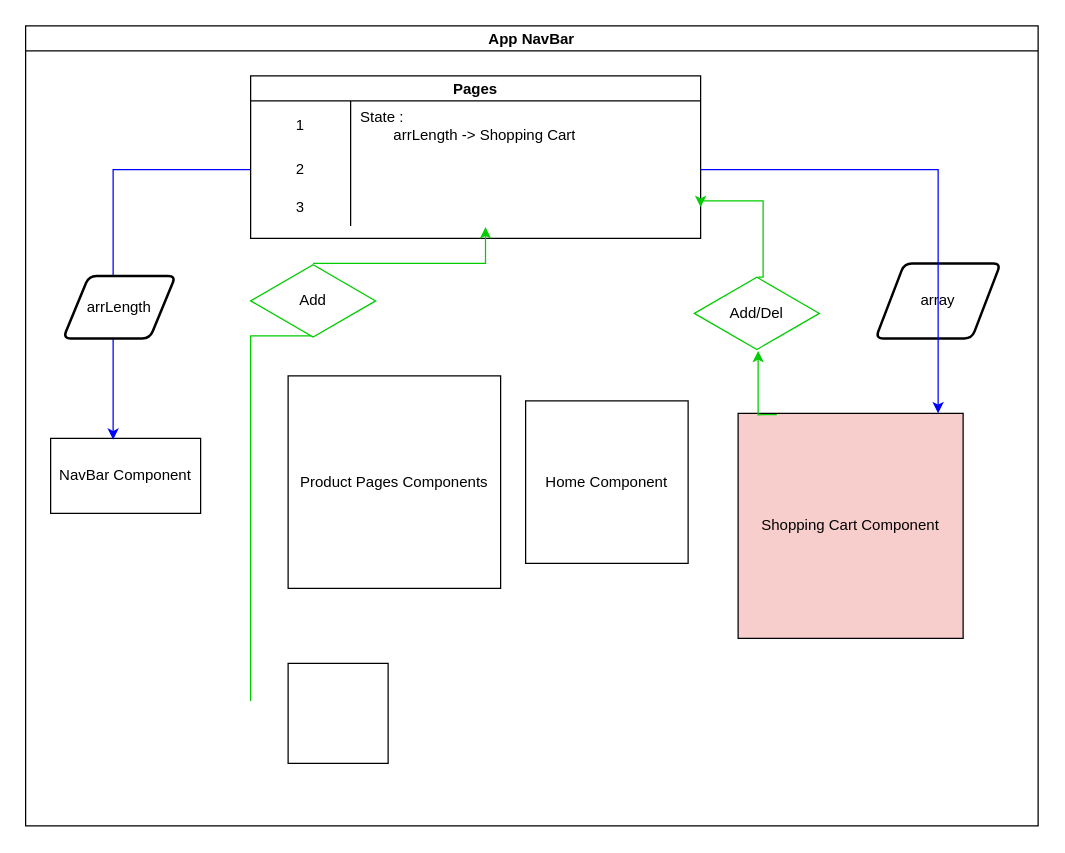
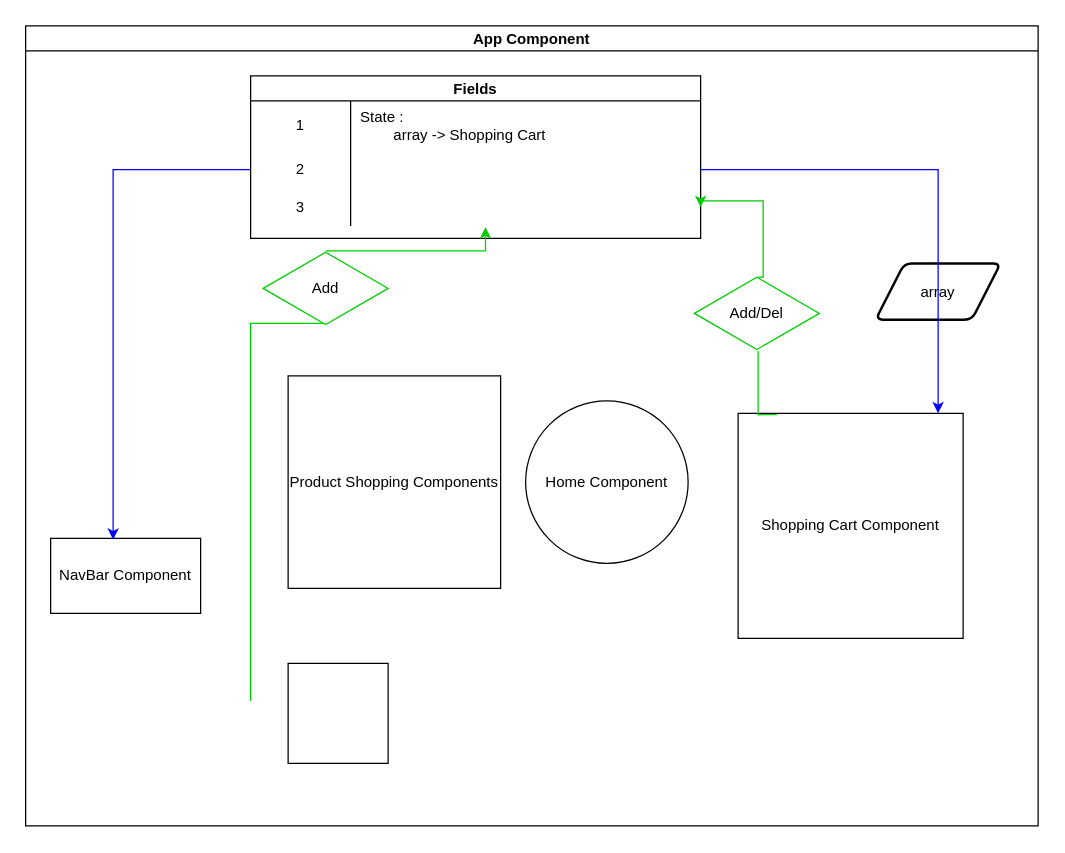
node "App NavBar": label "App NavBar" -> "App Component"
node "Pages": label "Pages" -> "Fields"
node "State : arrLength -> Shopping Cart": label "State : arrLength -> Shopping Cart" -> "State : array -> Shopping Cart"
node "Add": moved (313, 301) -> (326, 288)
node "array": size 125x75 -> 125x56
node "arrLength": removed
edge "Shopping Cart Component" -> "Add/Del": arrowhead classic -> none
node "NavBar Component": moved (126, 476) -> (126, 576)
node "Product Pages Components": label "Product Pages Components" -> "Product Shopping Components"
node "Home Component": shape rectangle -> ellipse
node "Shopping Cart Component": fillcolor #f8cecc -> #ffffff
